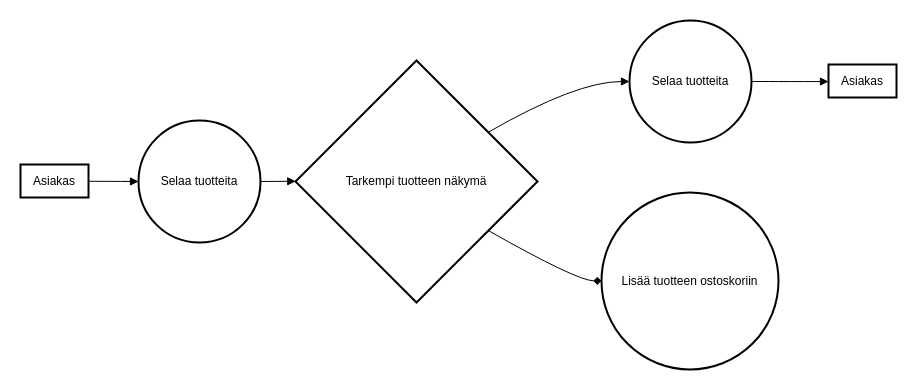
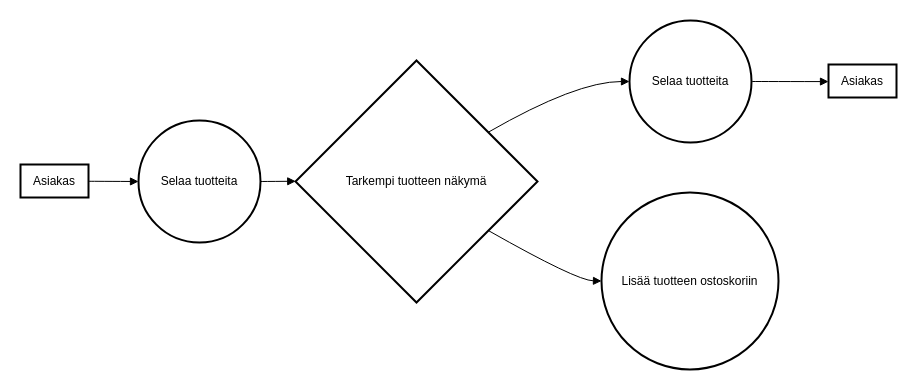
edge "Tarkempi tuotteen näkymä" -> "Lisää tuotteen ostoskoriin": arrowhead diamond -> block
